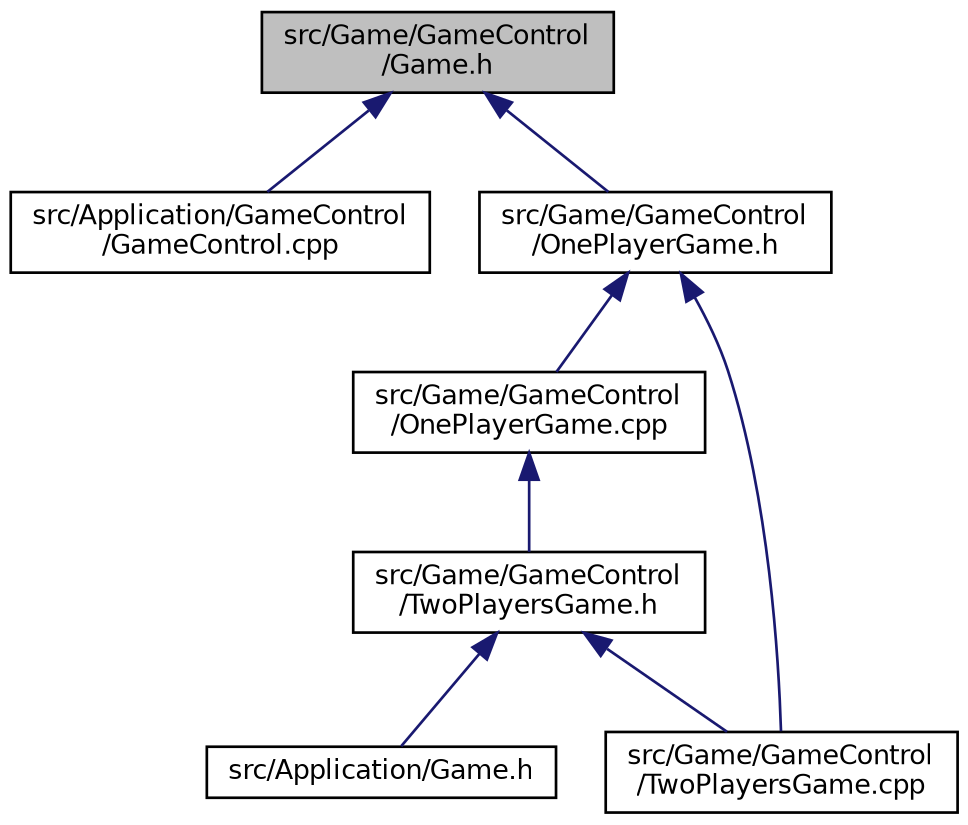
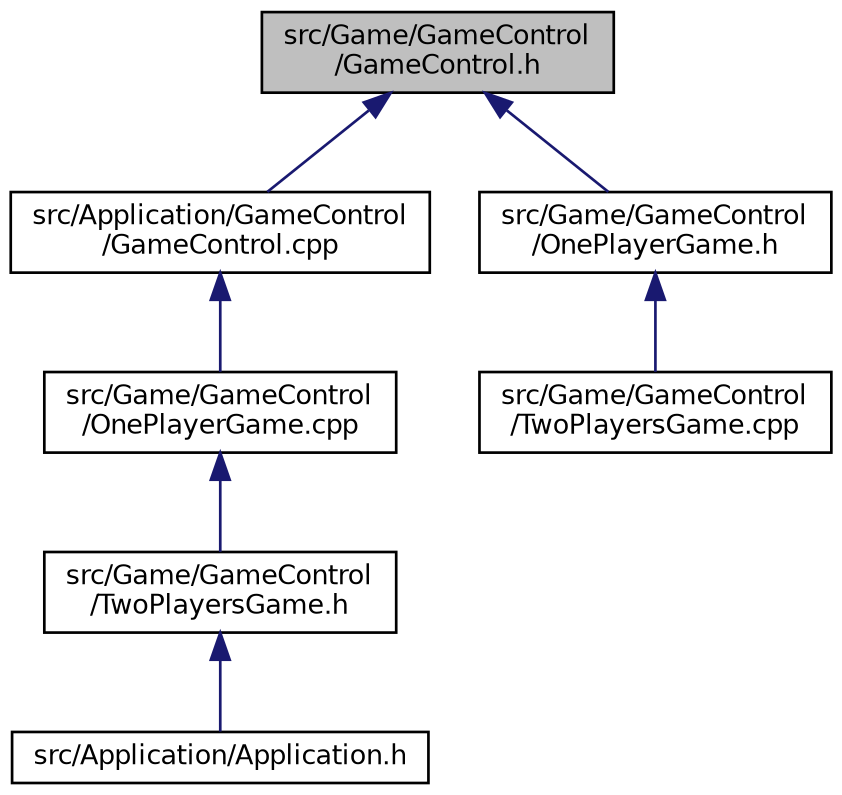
node "src/Game/GameControl /Game.h": label "src/Game/GameControl /Game.h" -> "src/Game/GameControl /GameControl.h"
edge "src/Game/GameControl /OnePlayerGame.cpp" -> "src/Game/GameControl /OnePlayerGame.h": now "src/Game/GameControl /OnePlayerGame.cpp" -> "src/Application/GameControl /GameControl.cpp"
edge "src/Game/GameControl /TwoPlayersGame.cpp" -> "src/Game/GameControl /TwoPlayersGame.h": removed
node "src/Application/Game.h": label "src/Application/Game.h" -> "src/Application/Application.h"
